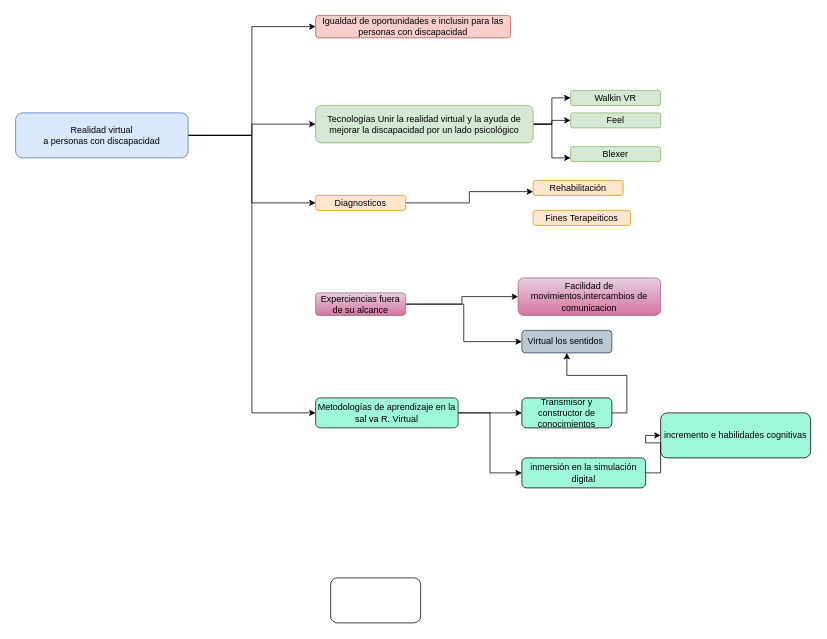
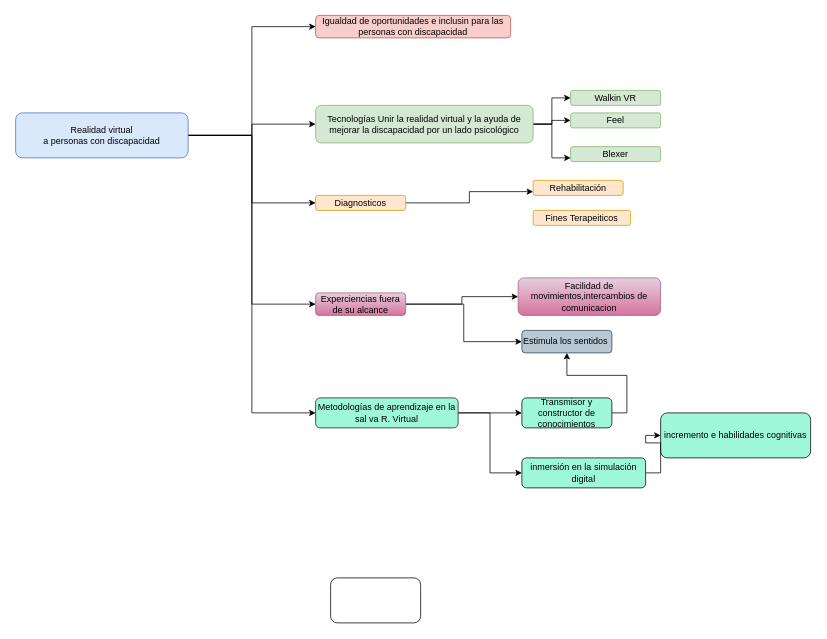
edge "Realidad virtual a personas con discapacidad" -> "Experciencias fuera de su alcance": added
node "Virtual los sentidos": label "Virtual los sentidos" -> "Estimula los sentidos"
